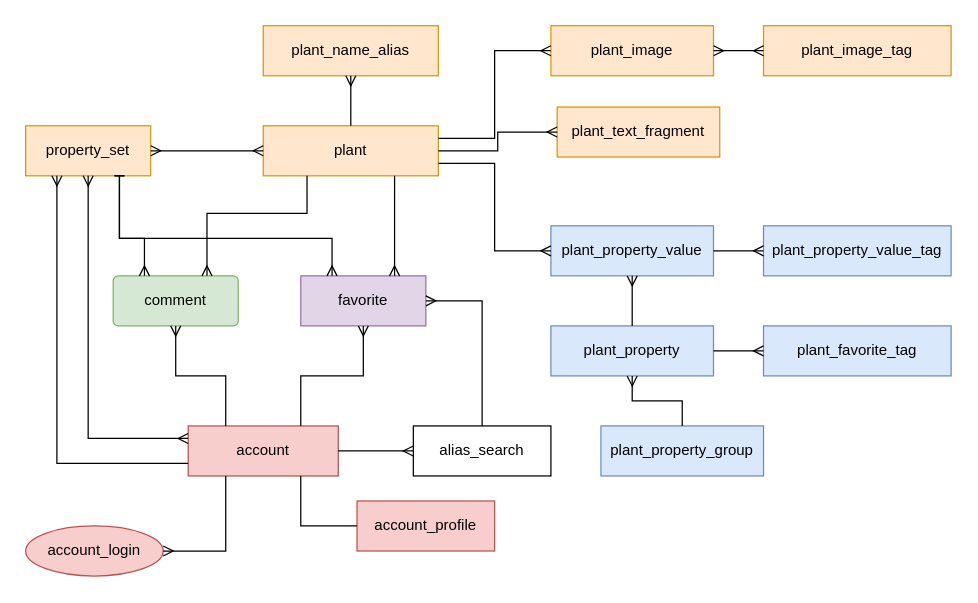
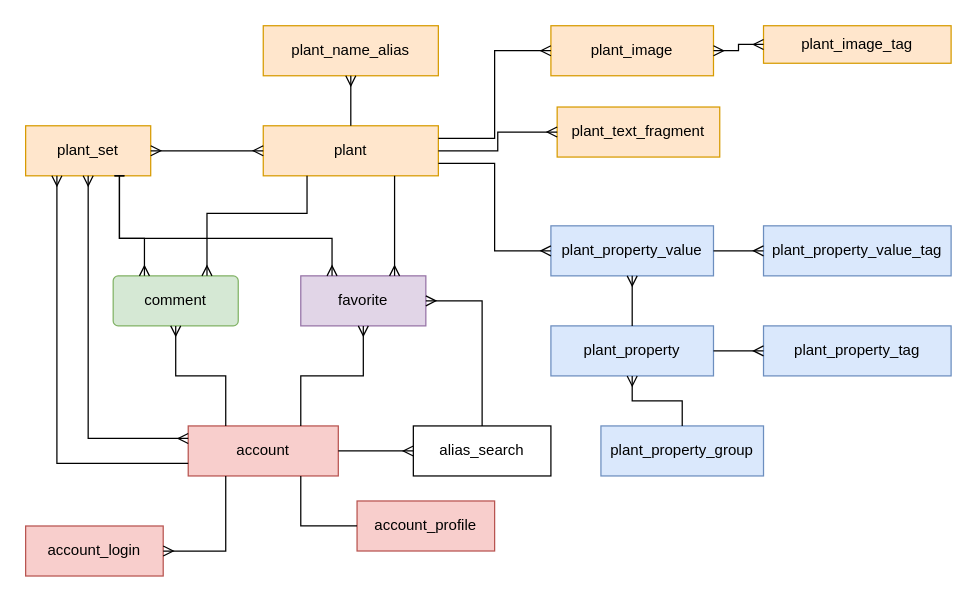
node "plant_image_tag": size 188x50 -> 188x38
node "property_set": label "property_set" -> "plant_set"
node "plant_favorite_tag": label "plant_favorite_tag" -> "plant_property_tag"
node "account_login": shape ellipse -> rectangle
